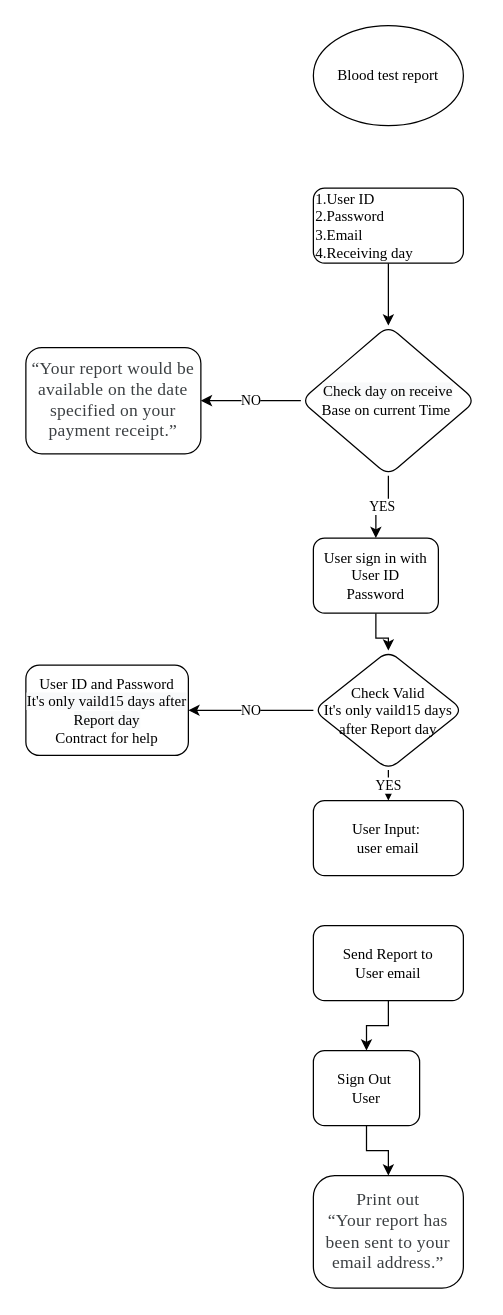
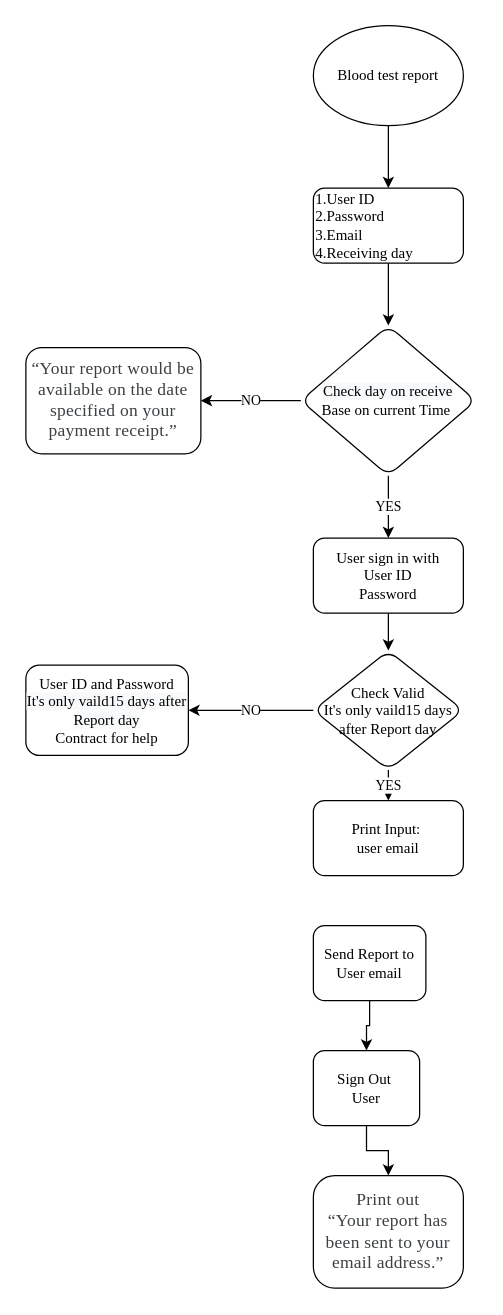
edge "Blood test report" -> "1.User ID 2.Password 3.Email 4.Receiving day": added
node "User sign in with User ID Password": size 125x75 -> 150x75
node "User Input: user email": label "User Input: user email" -> "Print Input: user email"
node "Send Report to User email": size 150x75 -> 113x75
